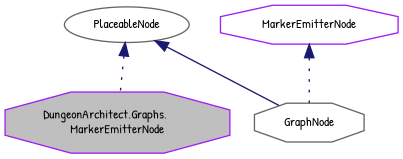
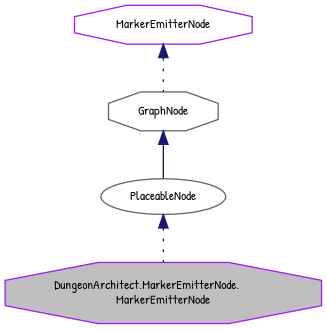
edge "GraphNode" -> "PlaceableNode": reversed
node "DungeonArchitect.Graphs. MarkerEmitterNode": label "DungeonArchitect.Graphs. MarkerEmitterNode" -> "DungeonArchitect.MarkerEmitterNode. MarkerEmitterNode"
